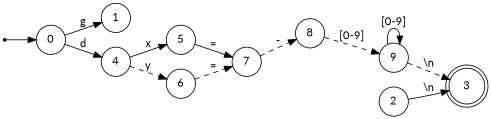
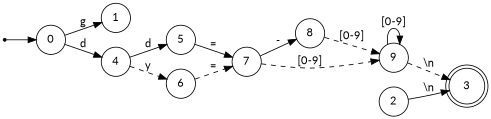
edge "4" -> "5": label "x" -> "d"
edge "7" -> "8": style dashed -> solid
edge "7" -> "9": added, label "[0-9]"
